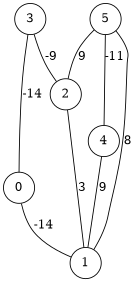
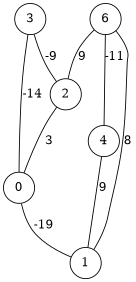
node "5": label "5" -> "6"
edge "2" -- "1": now "2" -- "0"
edge "0" -- "1": label "-14" -> "-19"
